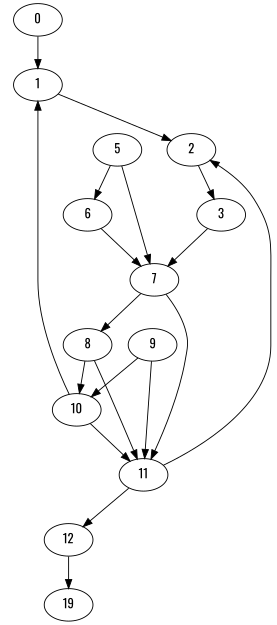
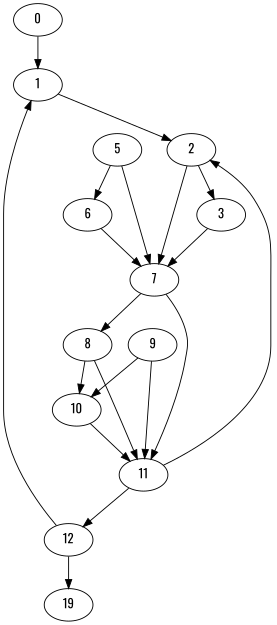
edge "2" -> "7": added
edge "10" -> "1": now "12" -> "1"
